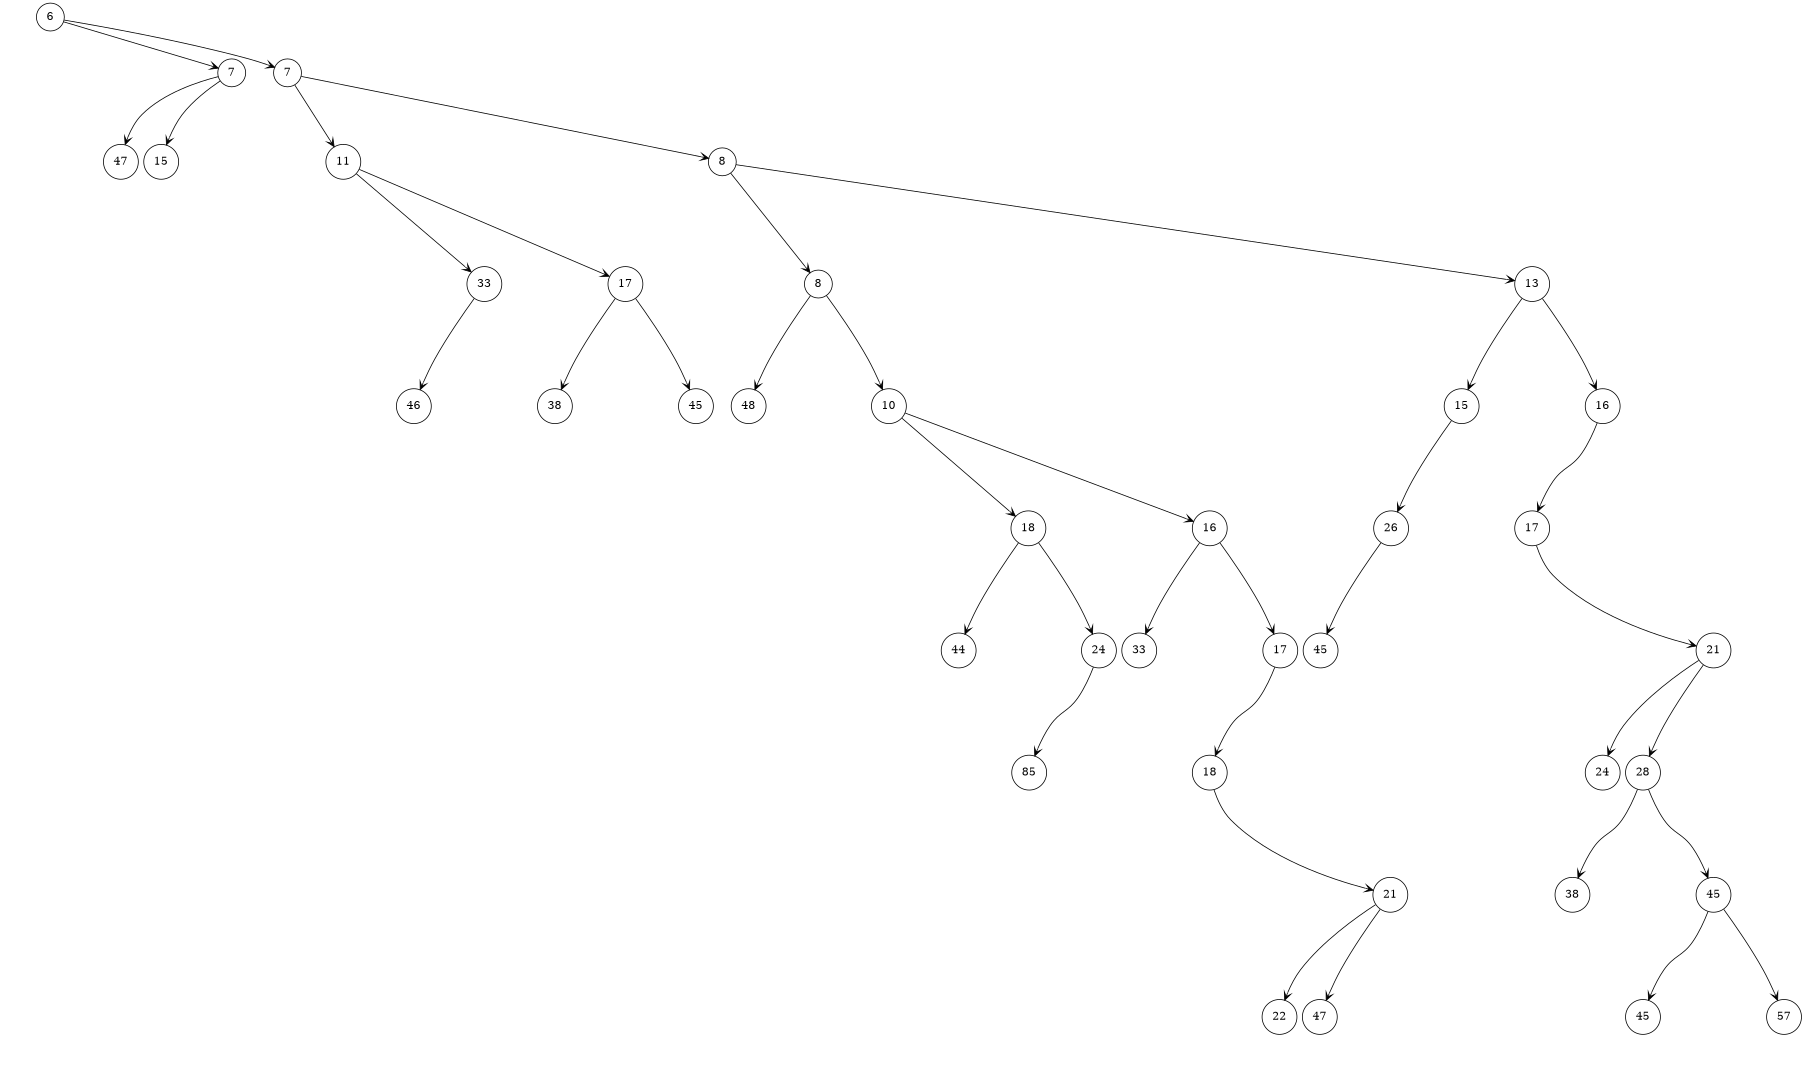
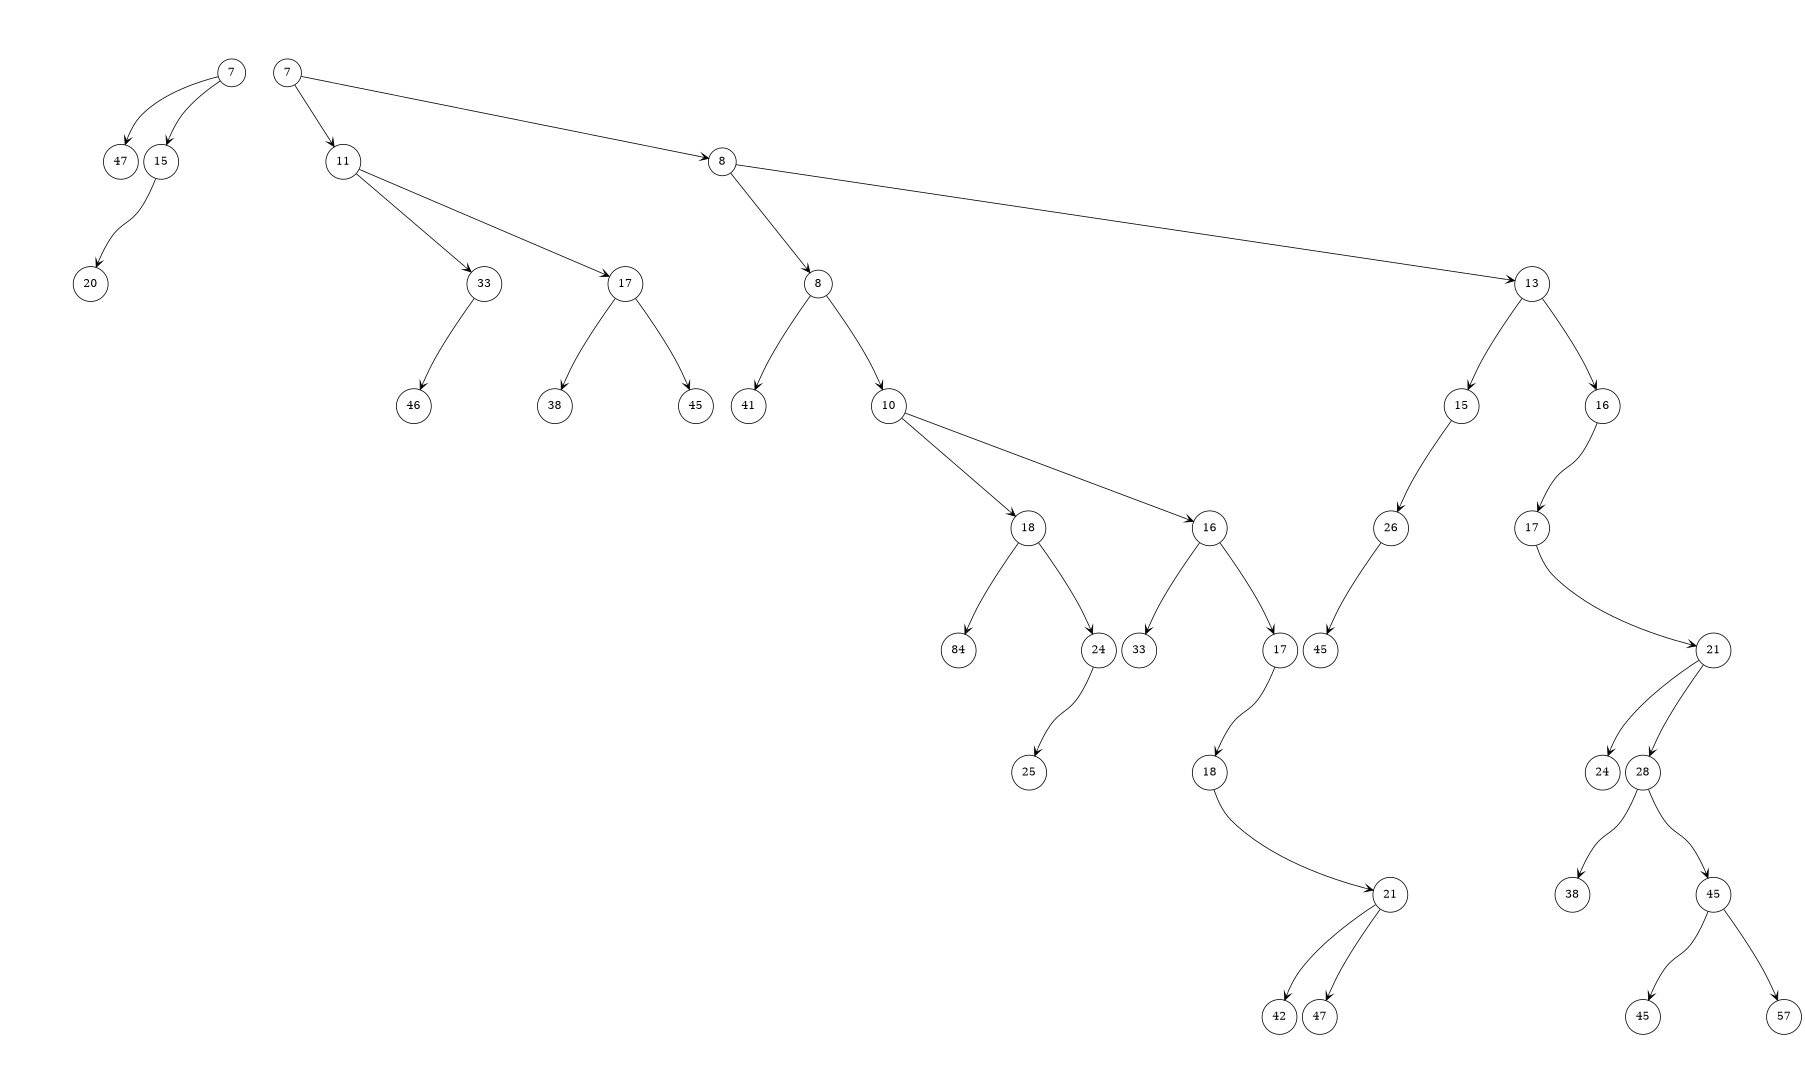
node "6": removed
node "20": added
node "48": label "48" -> "41"
node "44": label "44" -> "84"
node "85": label "85" -> "25"
node "22": label "22" -> "42"
